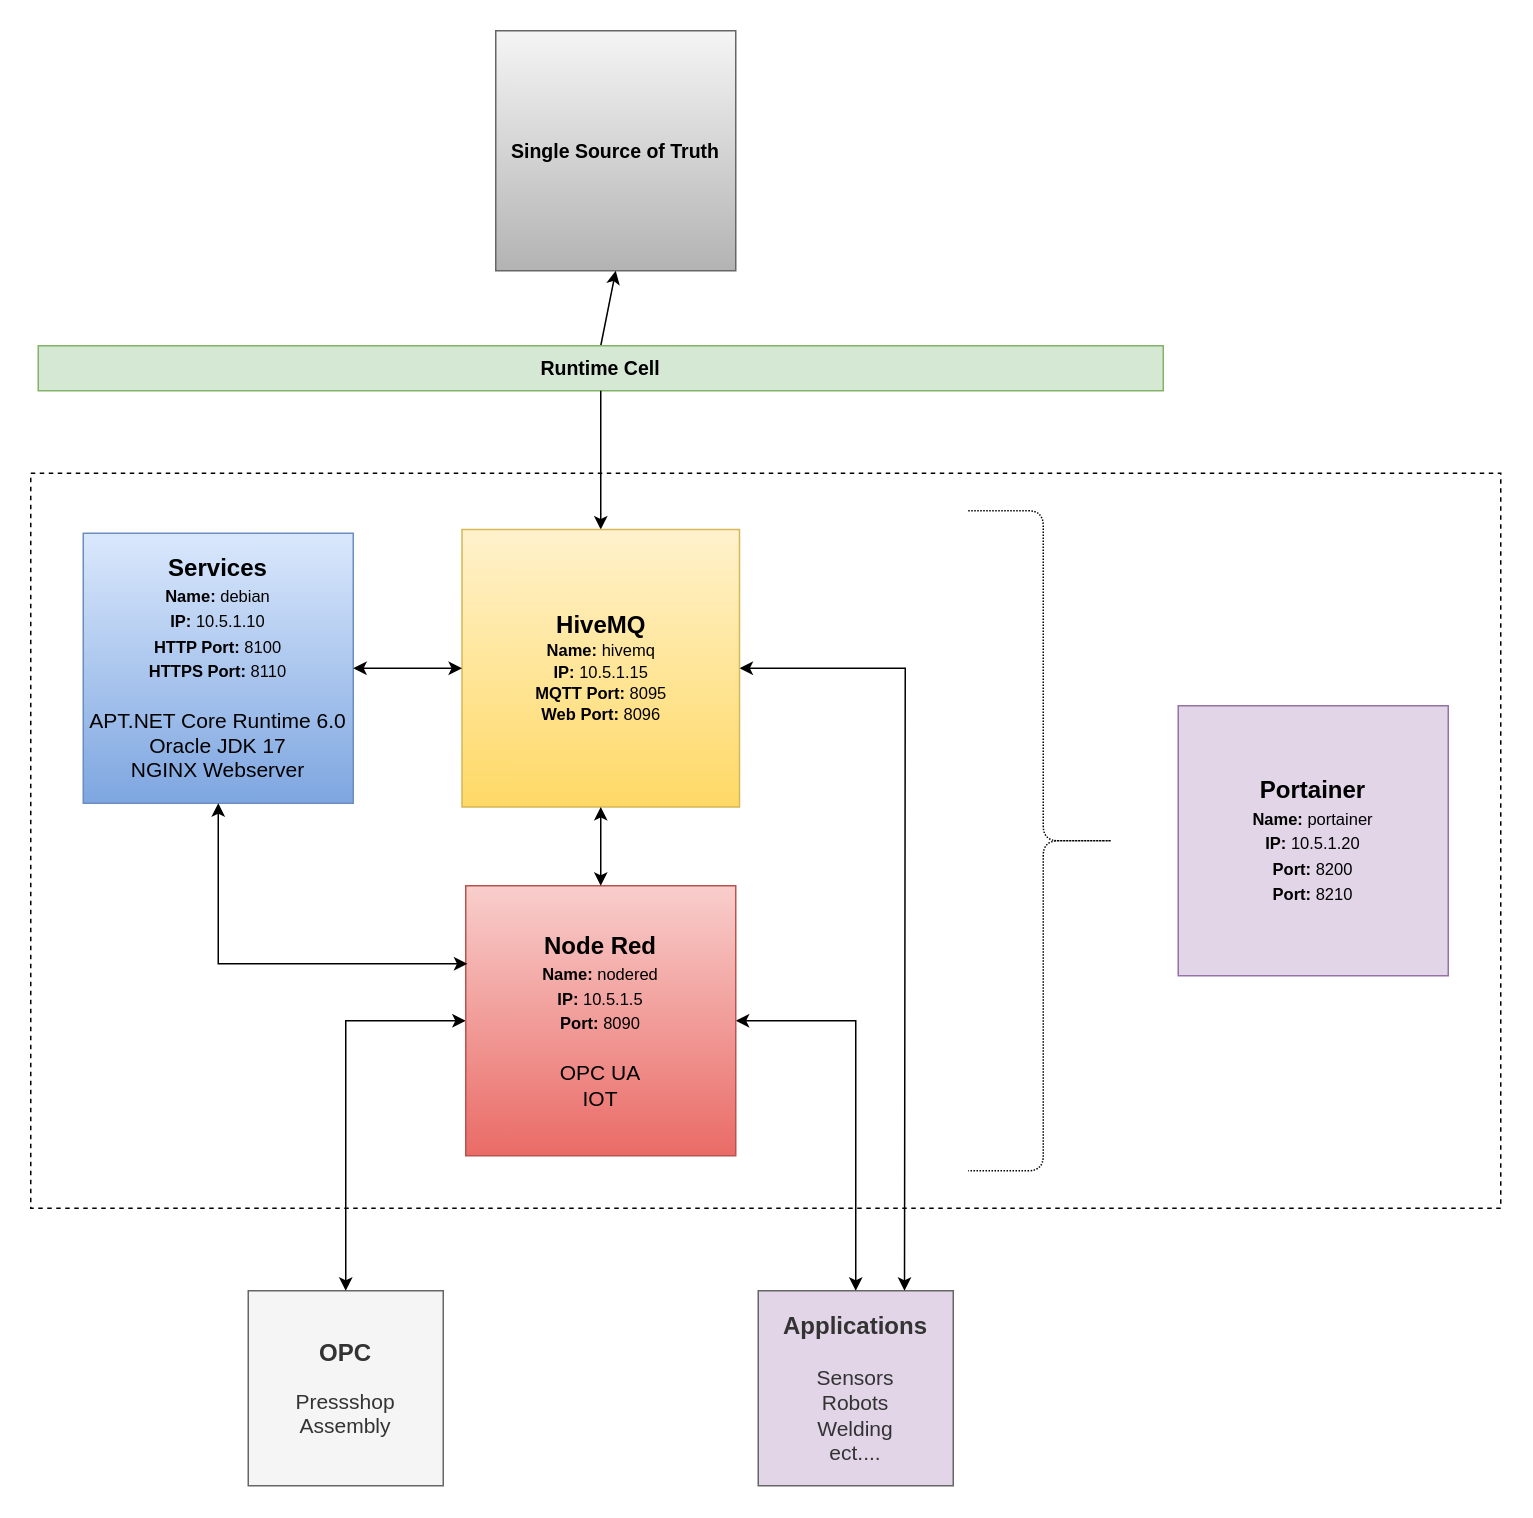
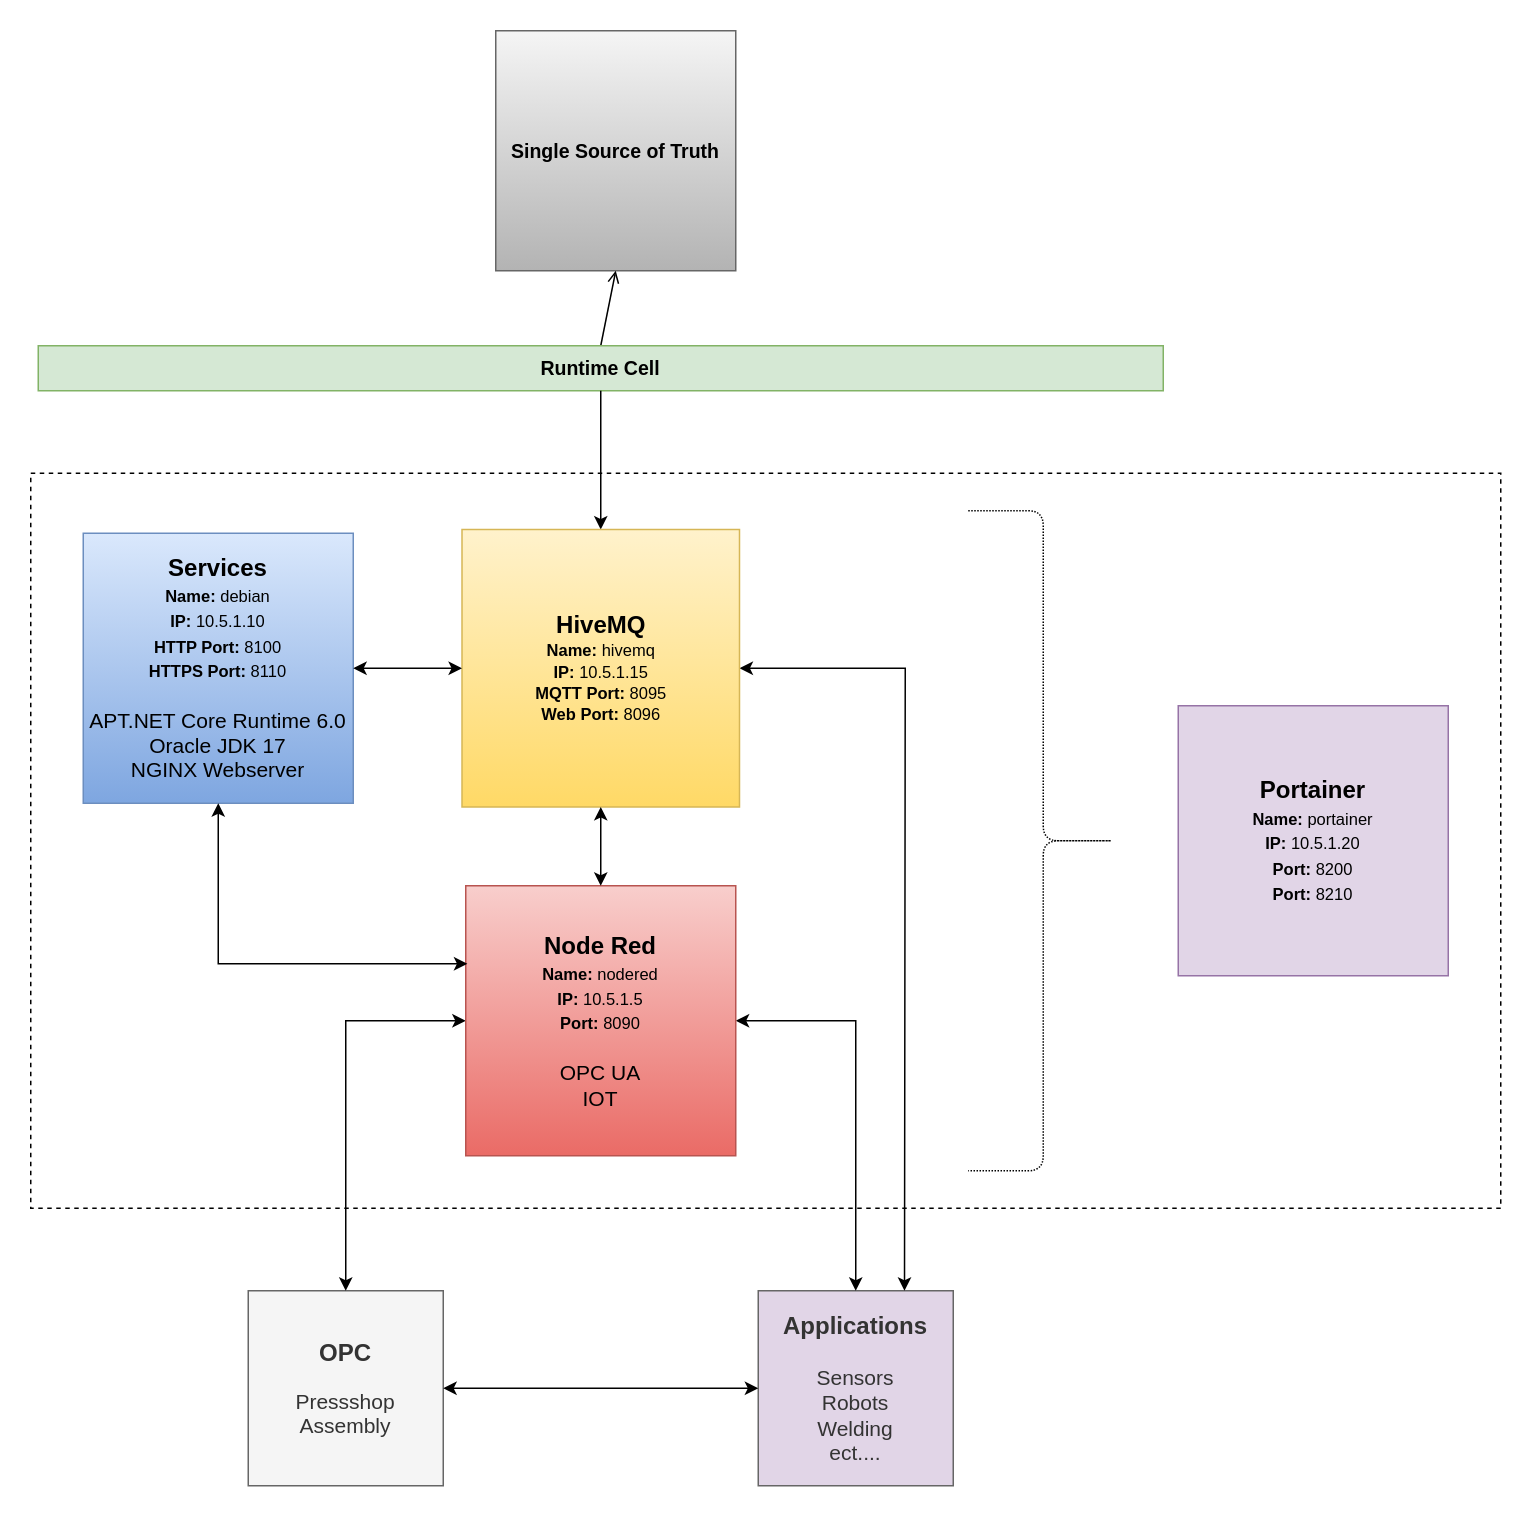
edge "Runtime Cell" -> "Single Source of Truth": arrowhead classic -> open
edge "OPC Pressshop Assembly" -- "Applications Sensors Robots Welding ect....": added
